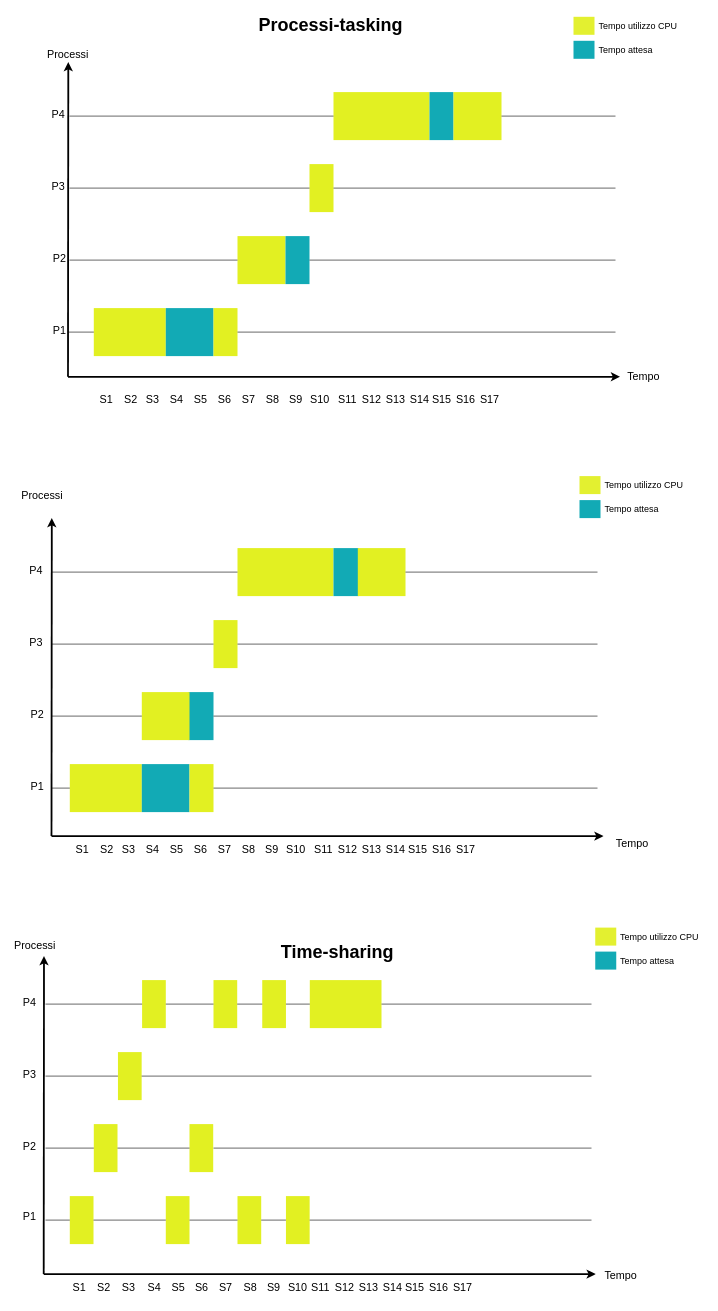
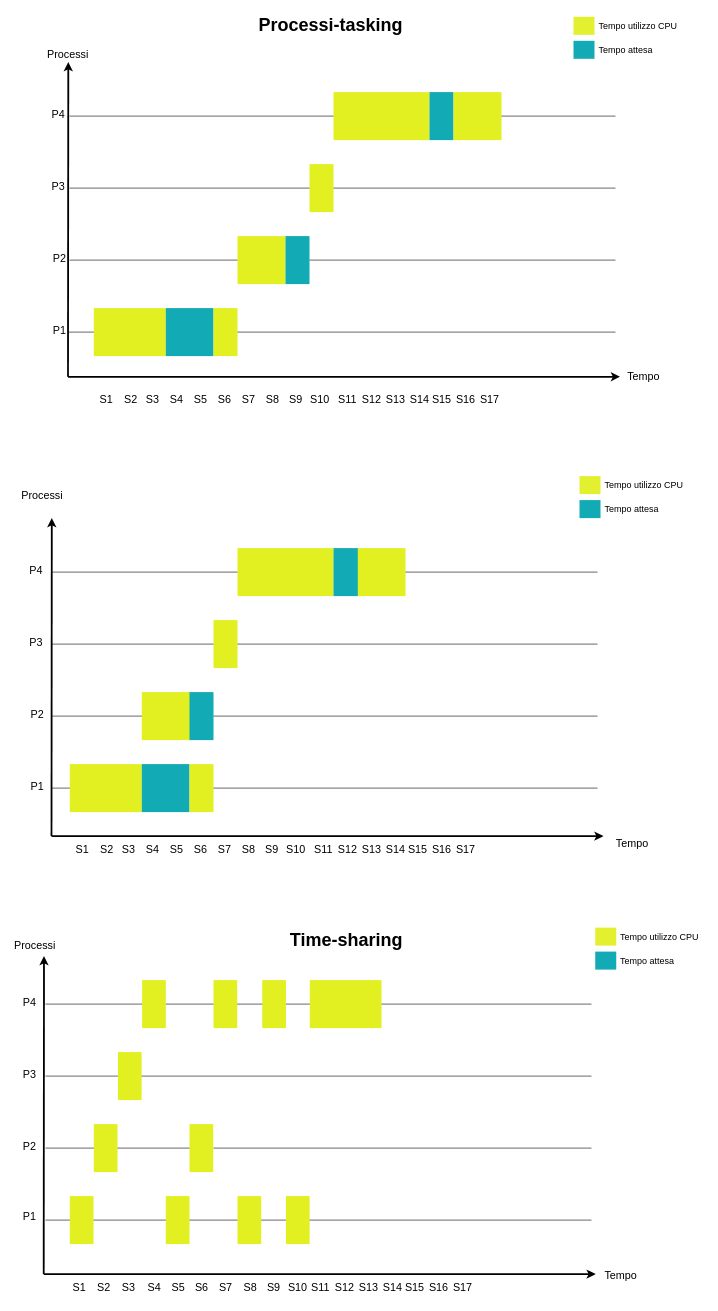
node "Time-sharing": moved (337, 953) -> (346, 941)
